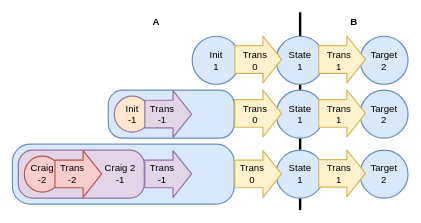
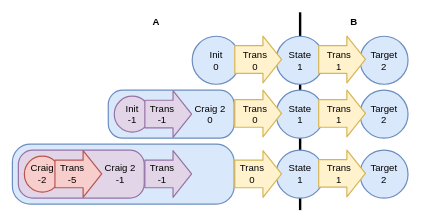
node "Init1": label "Init1" -> "Init0"
node "Init-1": fillcolor #ffe6cc -> #e1d5e7
node "Craig 20": added
node "Trans -2": label "Trans -2" -> "Trans -5"
